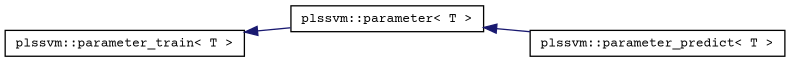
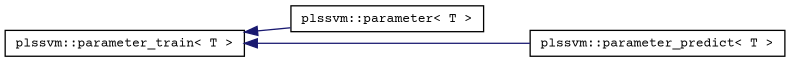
edge "plssvm::parameter_predict< T >" -> "plssvm::parameter< T >": now "plssvm::parameter_predict< T >" -> "plssvm::parameter_train< T >"
